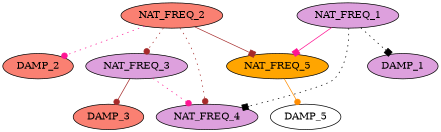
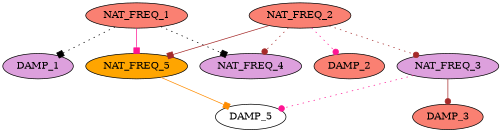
node "NAT_FREQ_1": fillcolor plum -> salmon
edge "NAT_FREQ_5" -> "DAMP_5": arrowhead dot -> box
edge "NAT_FREQ_3" -> "NAT_FREQ_4": now "NAT_FREQ_3" -> "DAMP_5"
